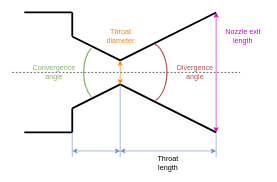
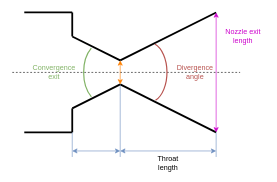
node "Throat diameter": removed
node "Convergence angle": label "Convergence angle" -> "Convergence exit"
